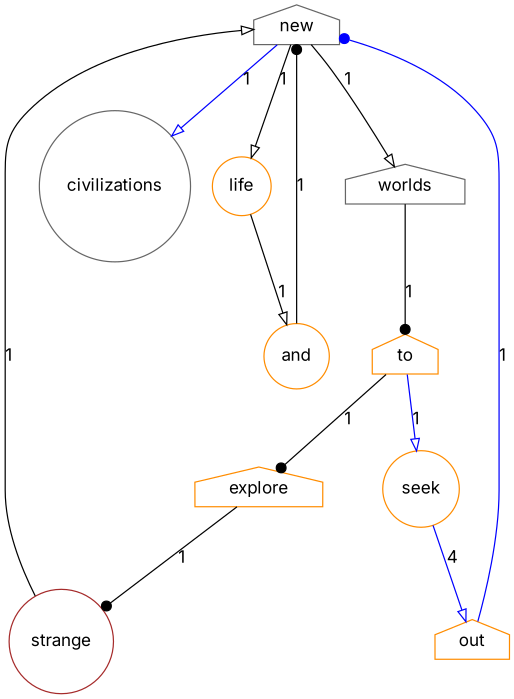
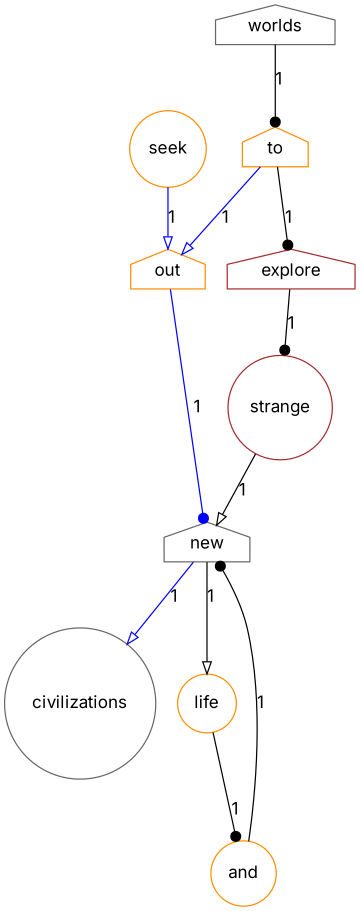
edge "new" -> "worlds": removed, label "1"
edge "life" -> "and": arrowhead onormal -> dot
edge "to" -> "seek": now "to" -> "out"
node "explore": color darkorange -> brown
edge "seek" -> "out": label "4" -> "1"
